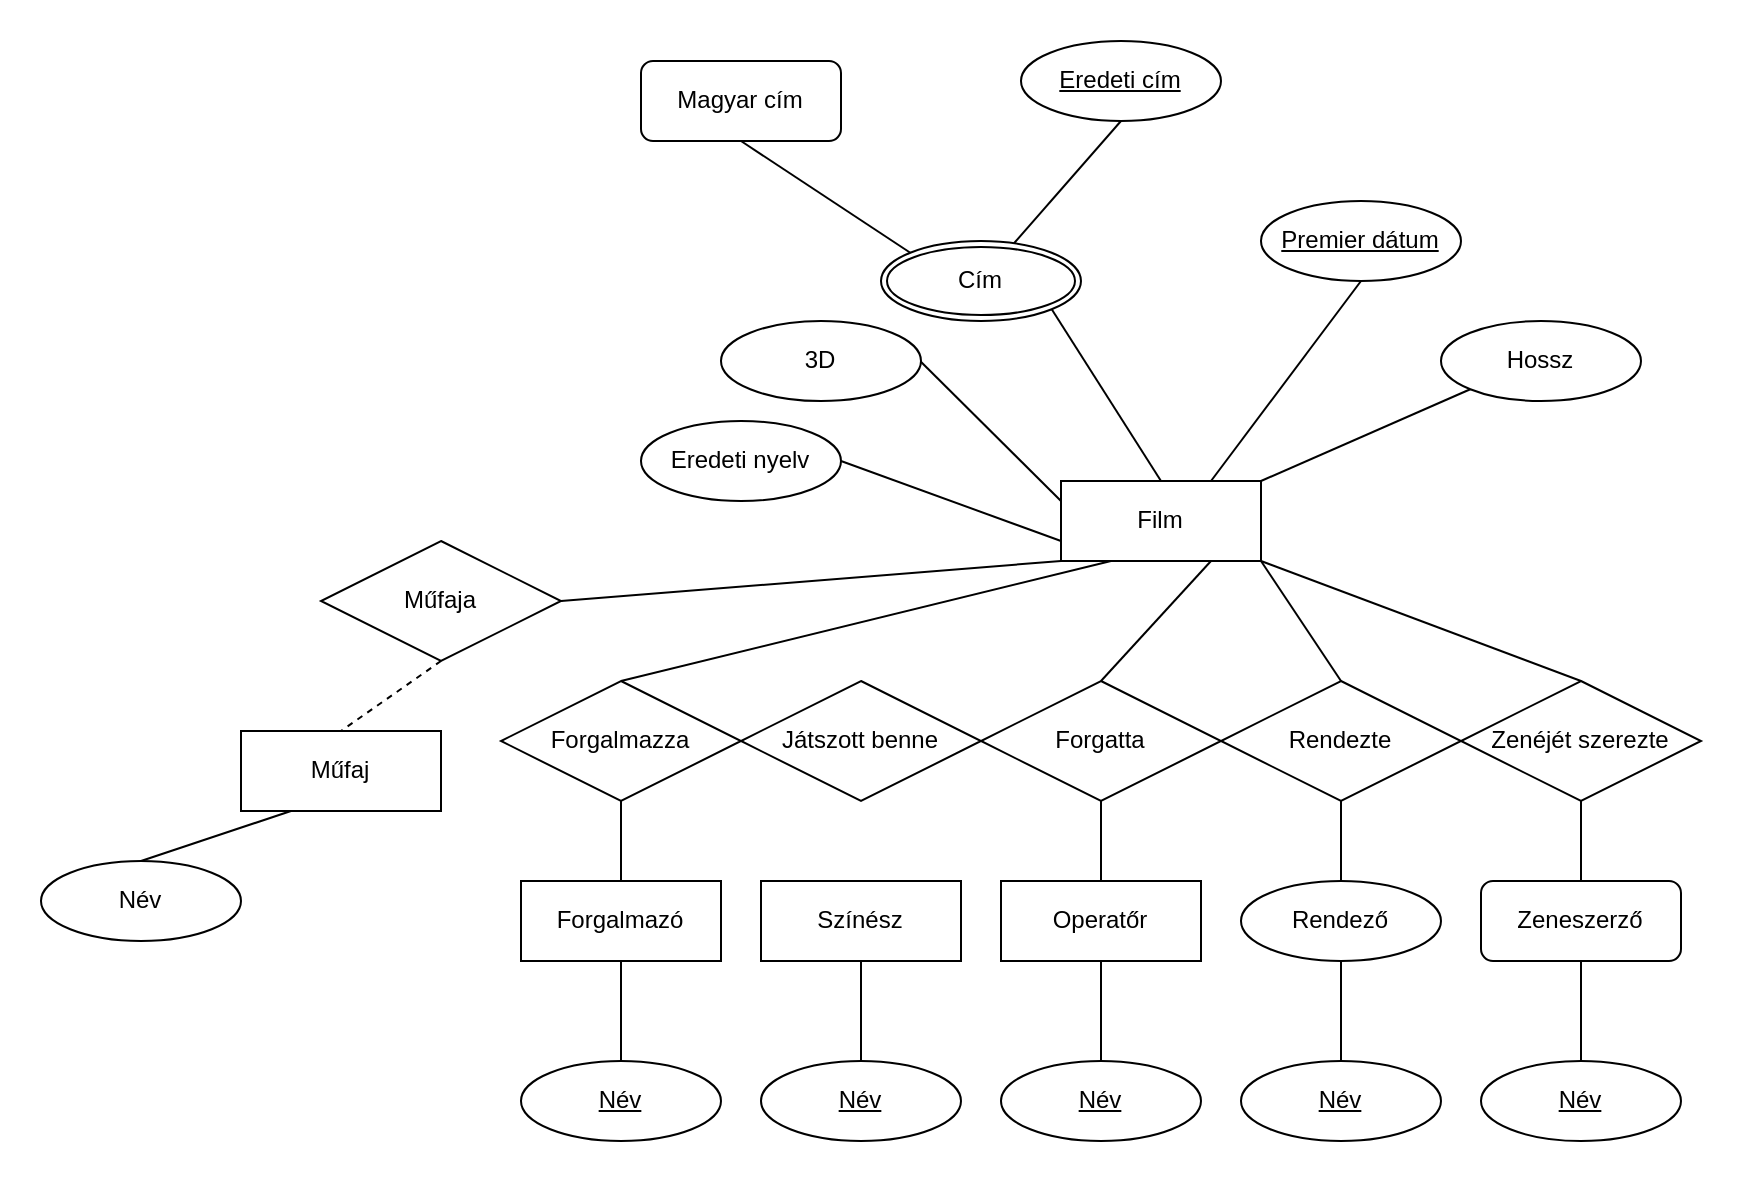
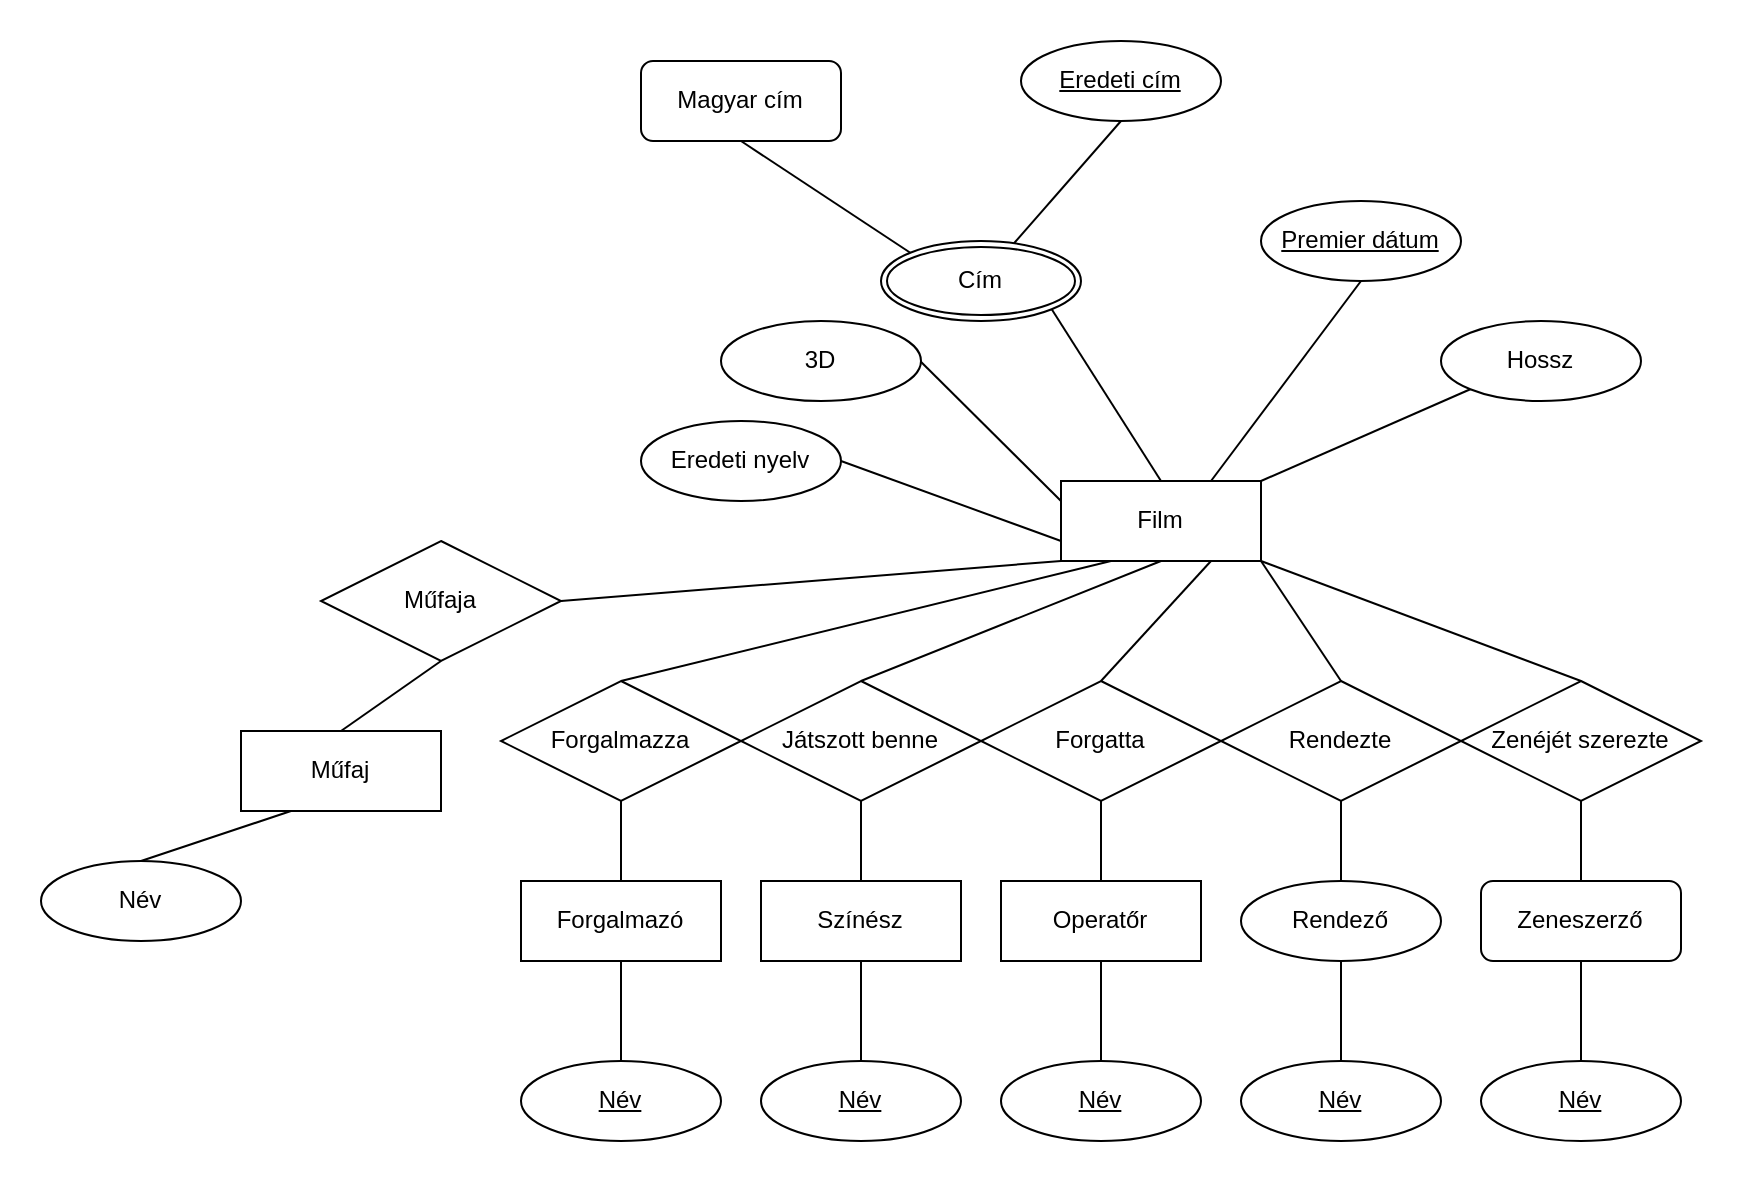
edge "Film" -- "Játszott benne": added
edge "Műfaja" -- "Műfaj": style dashed -> solid
edge "Játszott benne" -- "Színész": added
